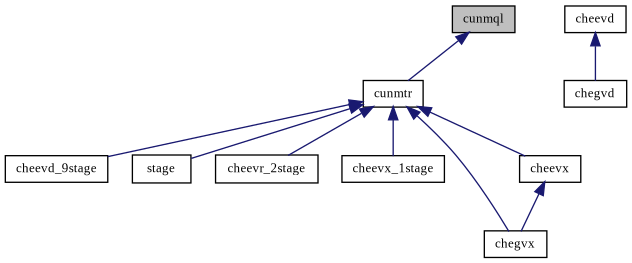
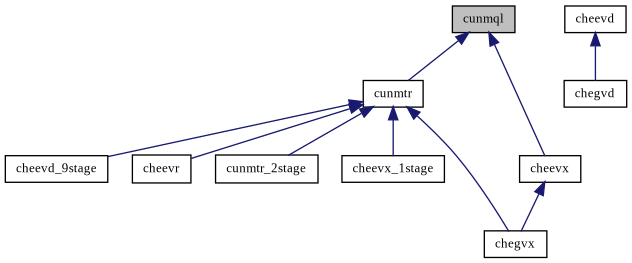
edge "cheevx" -> "cunmtr": now "cheevx" -> "cunmql"
node "stage": label "stage" -> "cheevr"
node "cheevr_2stage": label "cheevr_2stage" -> "cunmtr_2stage"
